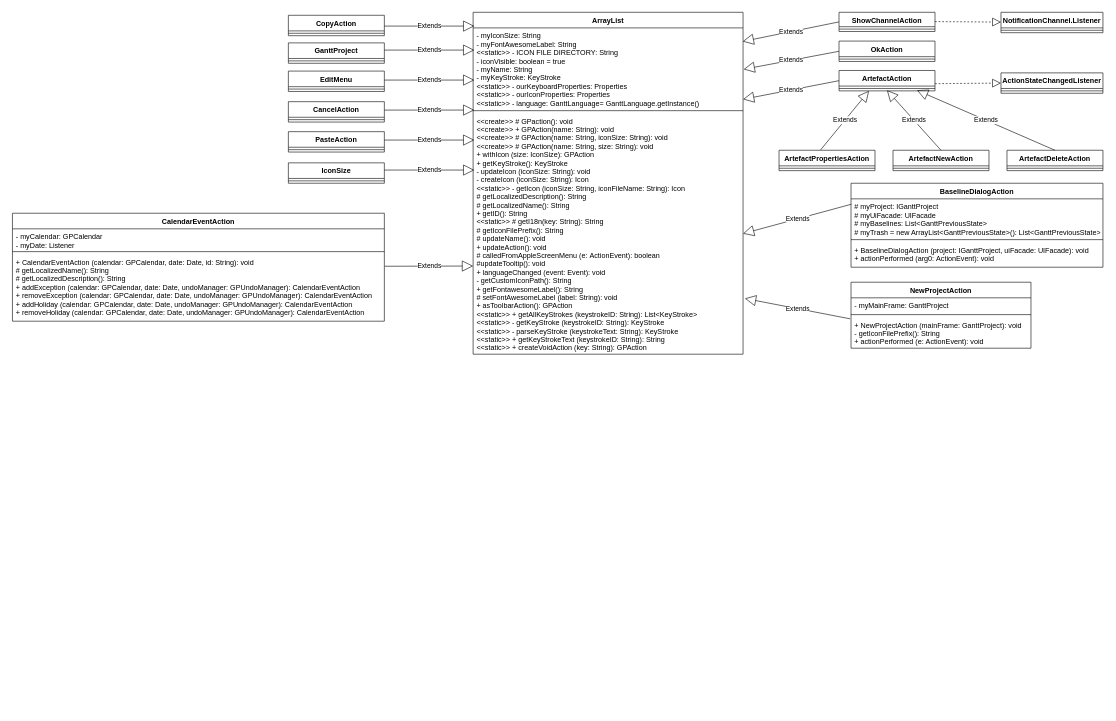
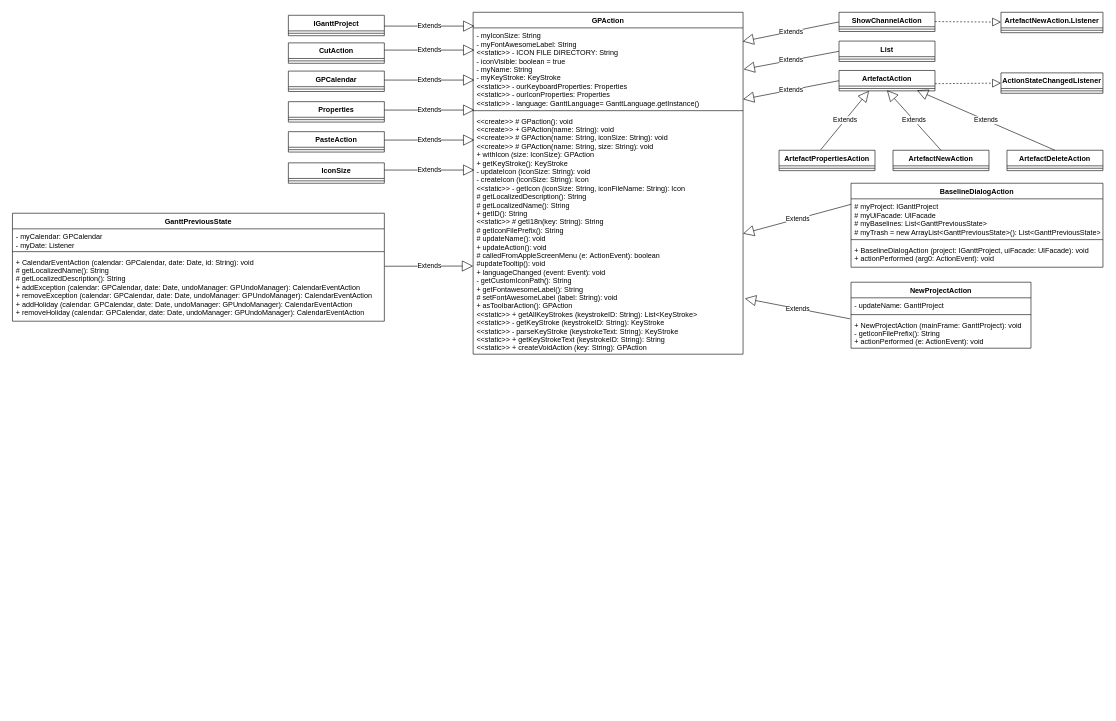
node "ArrayList": label "ArrayList" -> "GPAction"
node "NotificationChannel.Listener": label "NotificationChannel.Listener" -> "ArtefactNewAction.Listener"
node "CopyAction": label "CopyAction" -> "IGanttProject"
node "OkAction": label "OkAction" -> "List"
node "GanttProject": label "GanttProject" -> "CutAction"
node "EditMenu": label "EditMenu" -> "GPCalendar"
node "CancelAction": label "CancelAction" -> "Properties"
node "CalendarEventAction": label "CalendarEventAction" -> "GanttPreviousState"
node "- myMainFrame: GanttProject": label "- myMainFrame: GanttProject" -> "- updateName: GanttProject"
